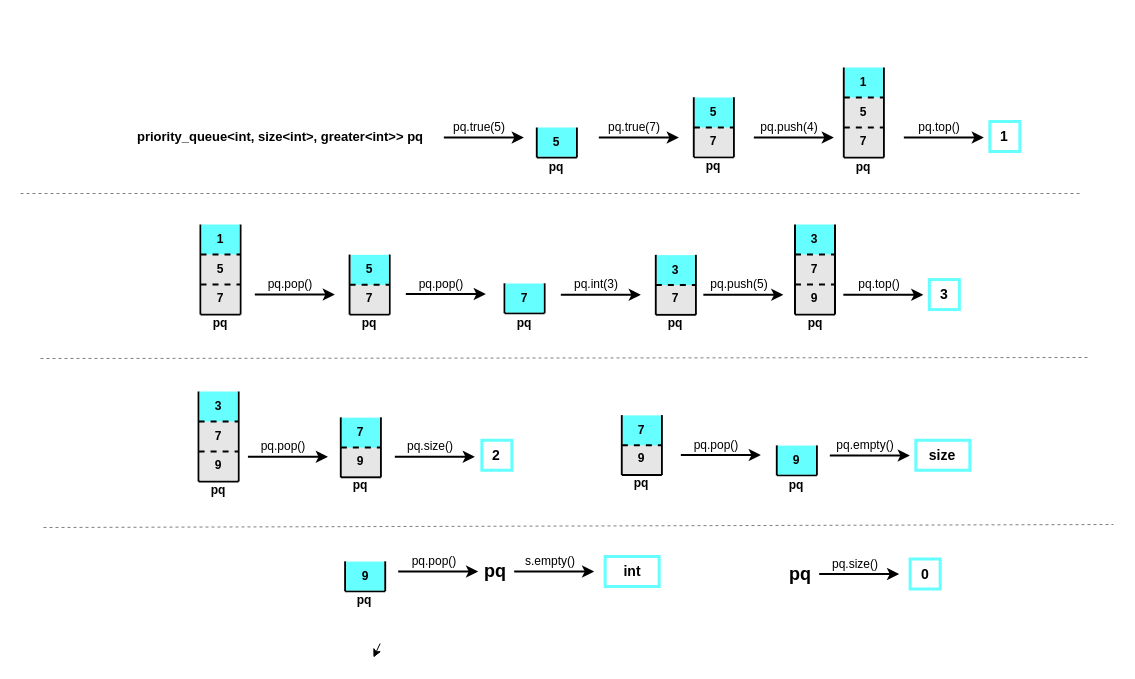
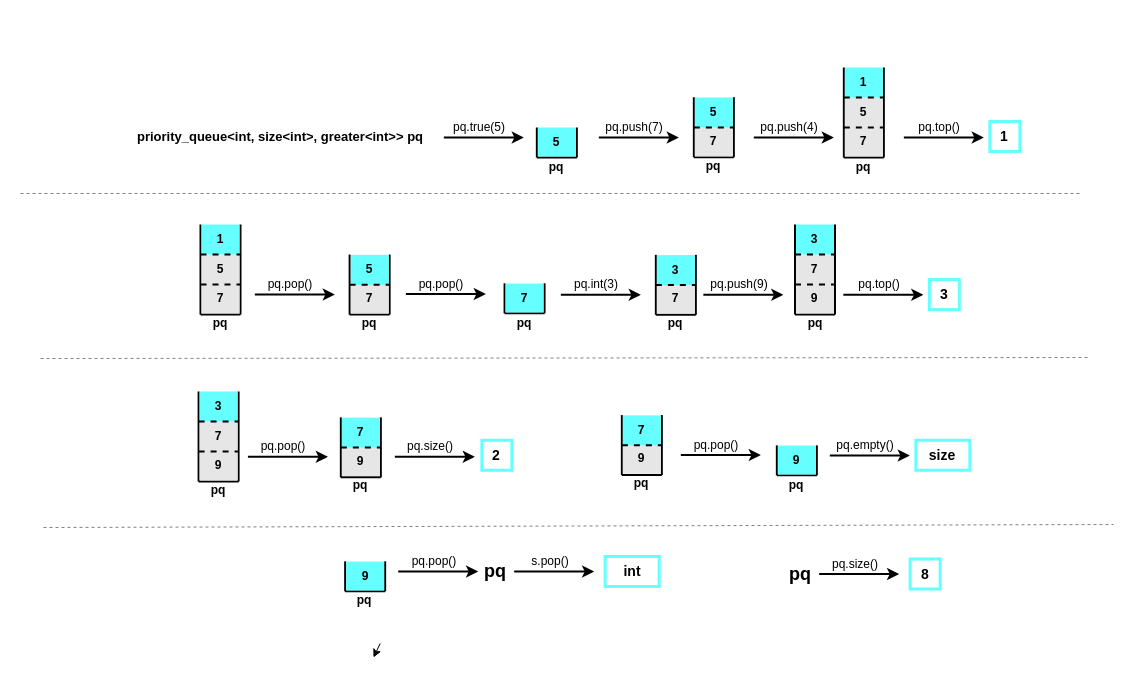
node "pq.true(7)": label "pq.true(7)" -> "pq.push(7)"
node "pq.push(5)": label "pq.push(5)" -> "pq.push(9)"
node "s.empty()": label "s.empty()" -> "s.pop()"
node "0": label "0" -> "8"
